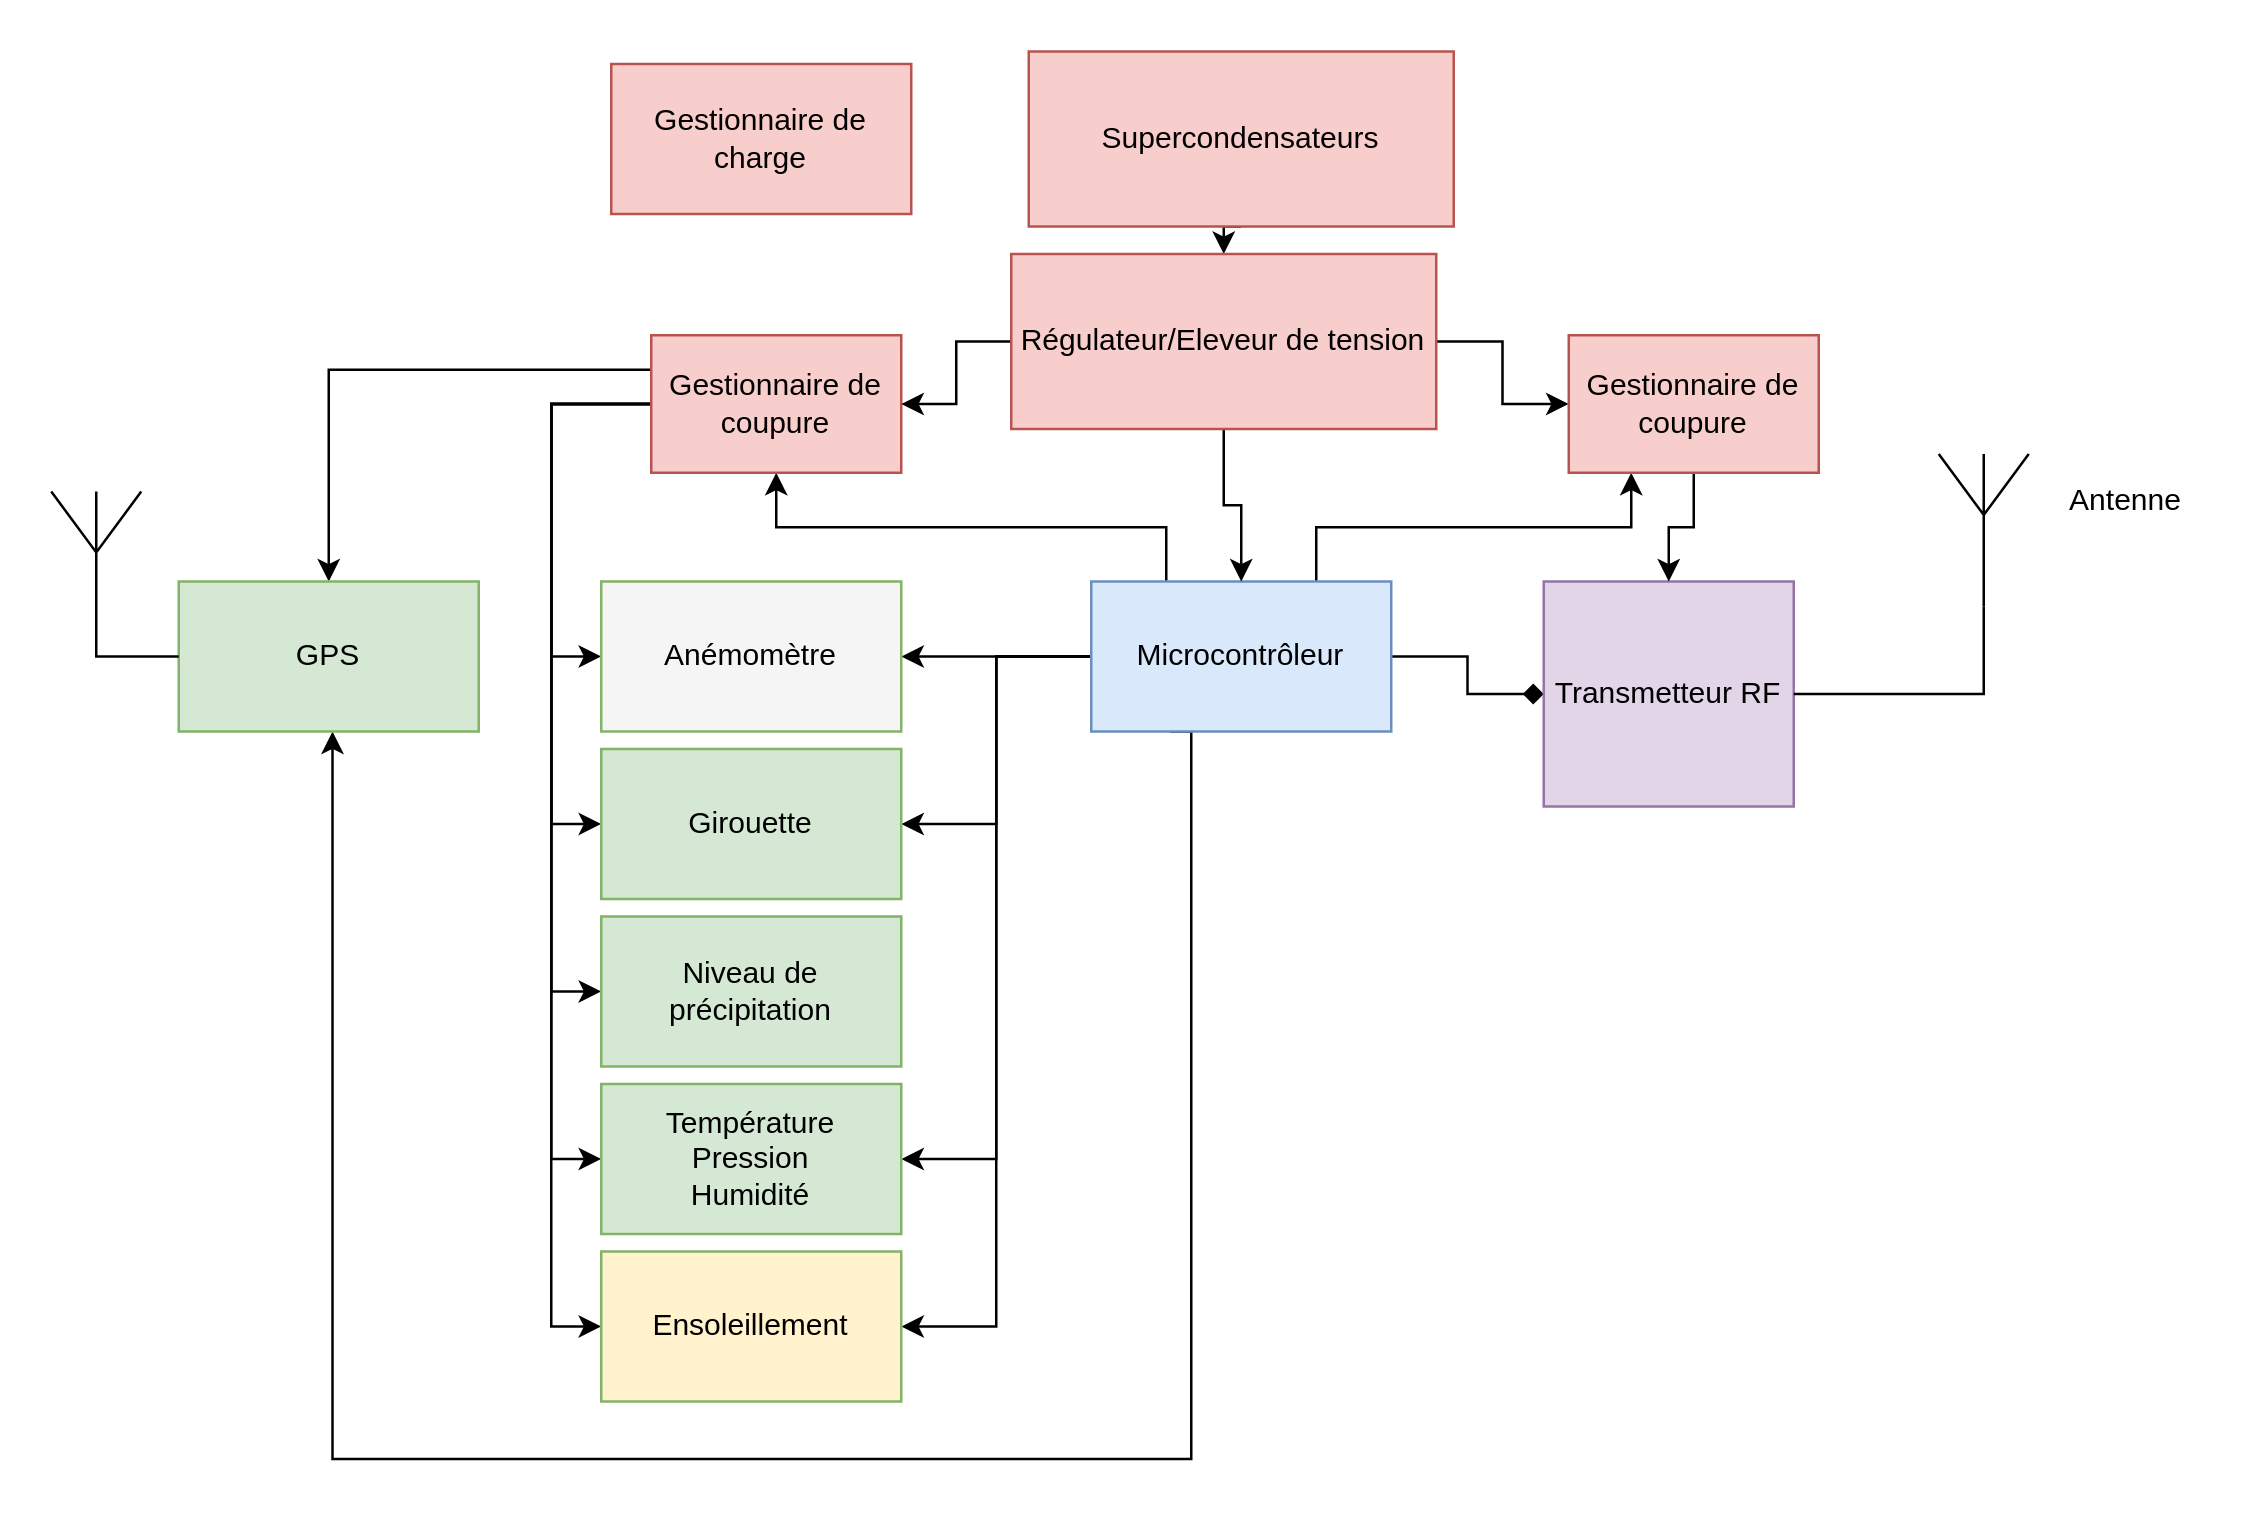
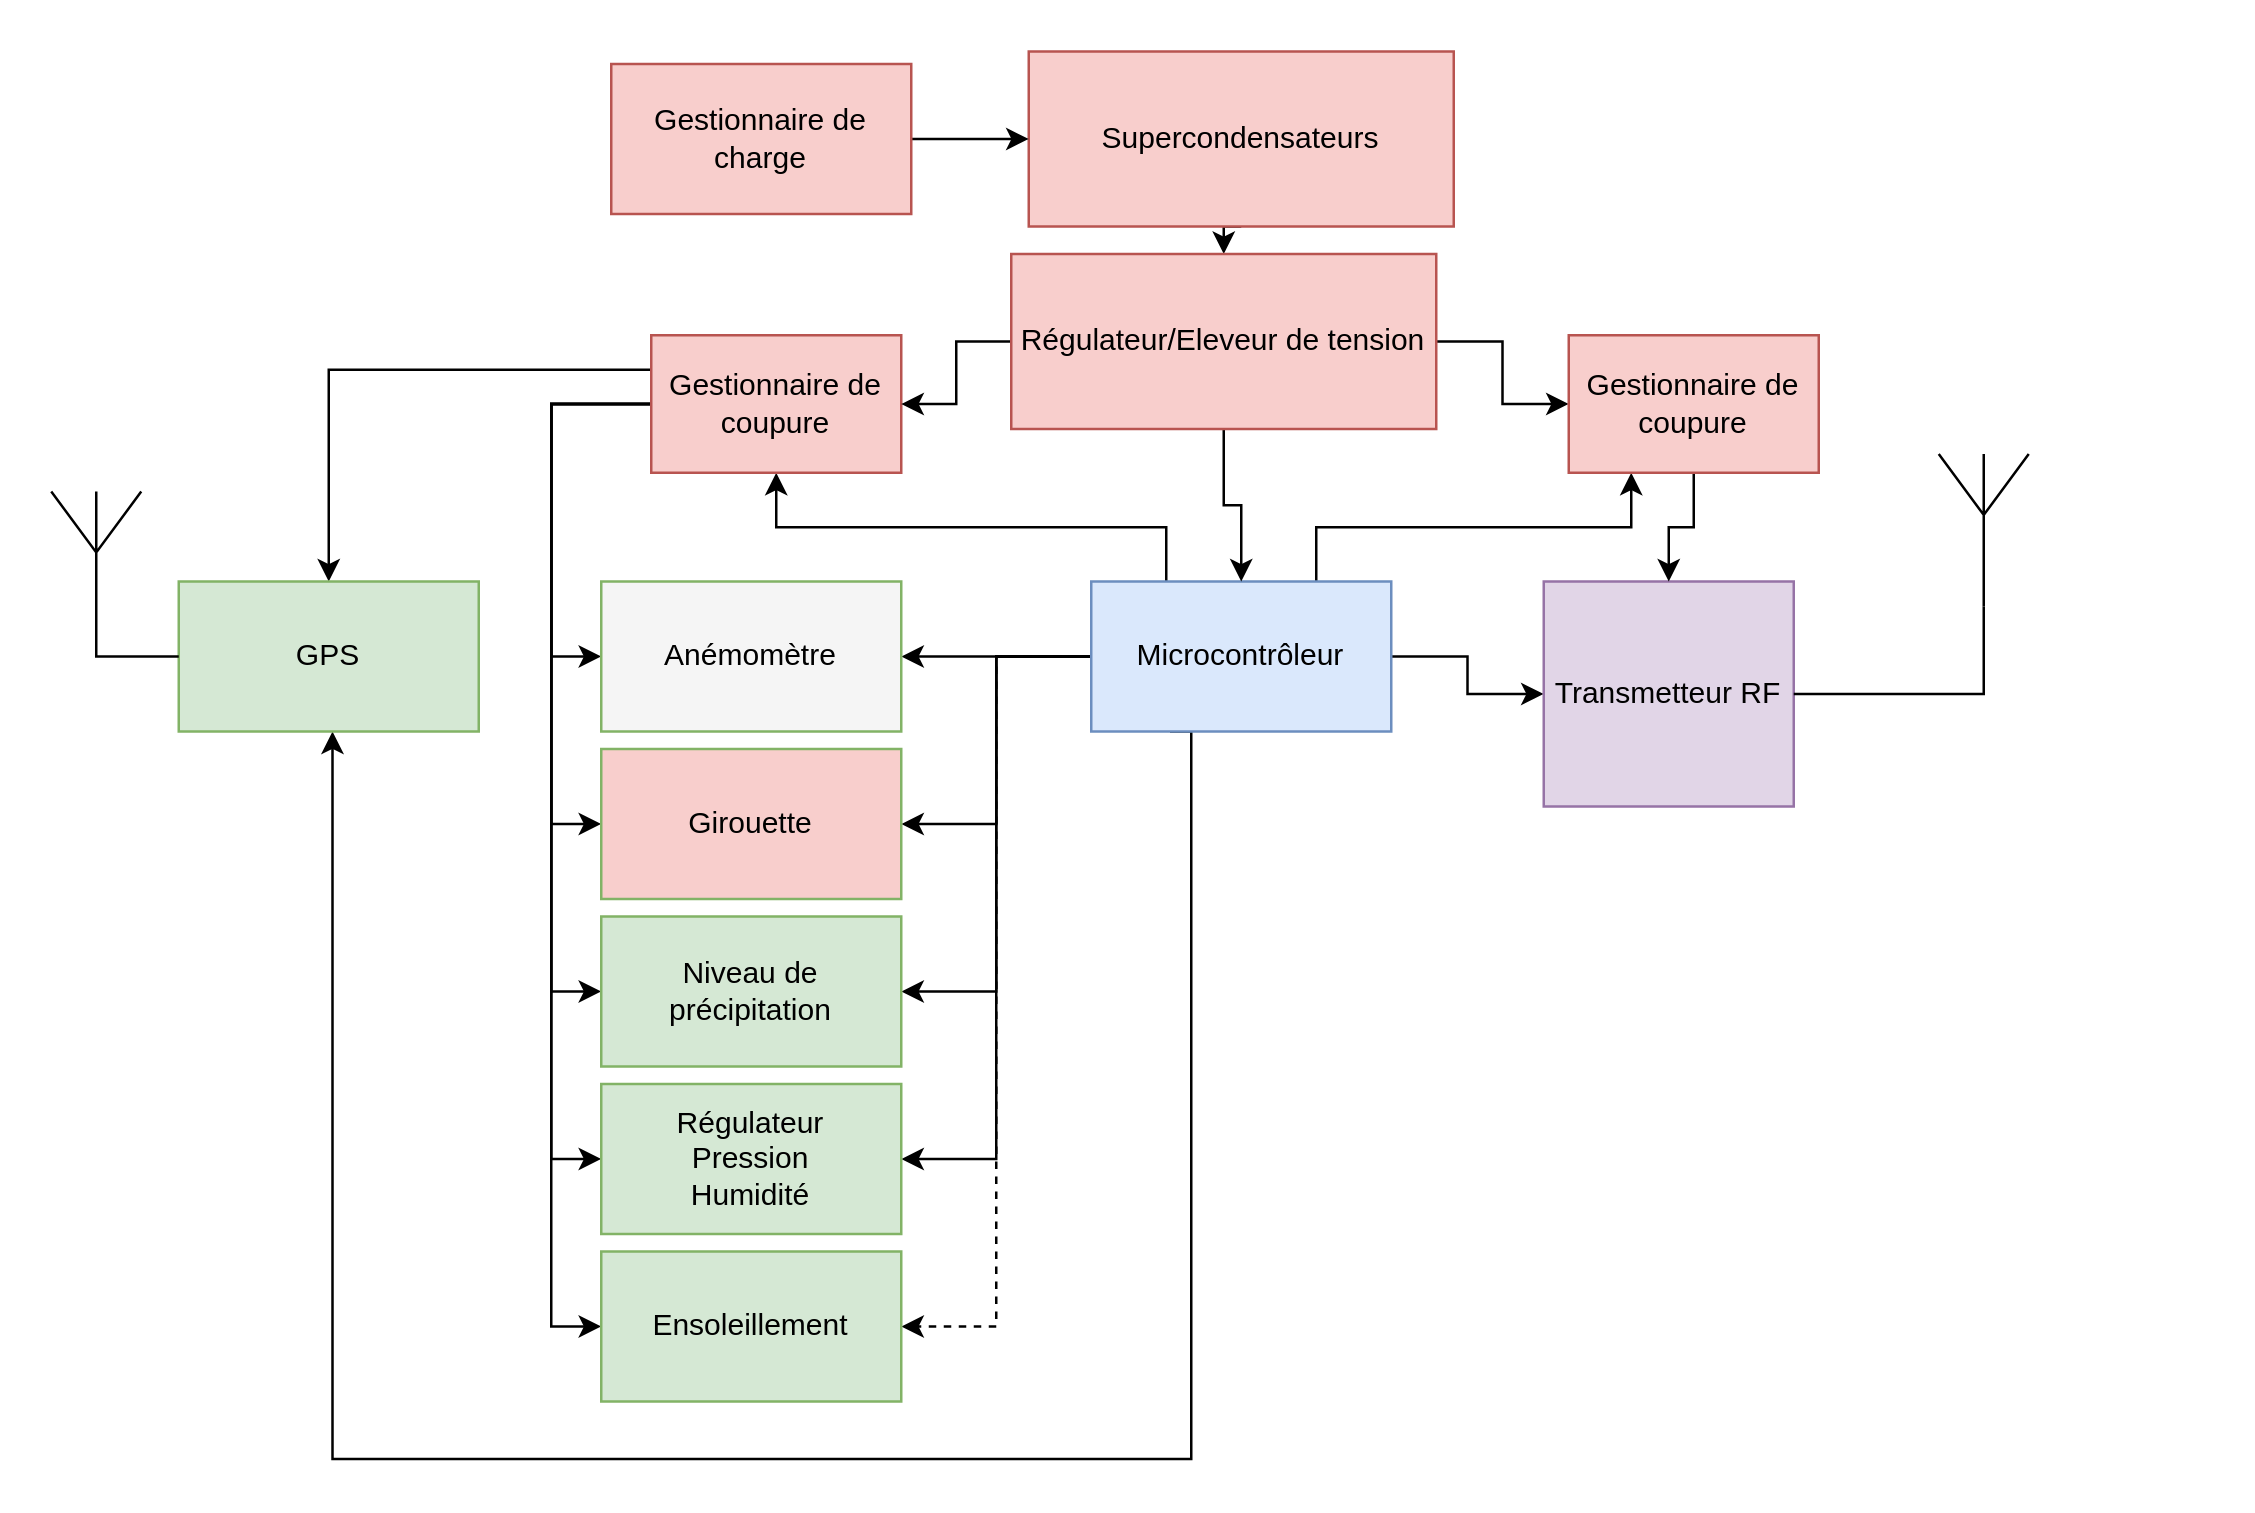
edge "Gestionnaire de charge" -> "Supercondensateurs": added
node "Antenne": removed
edge "Microcontrôleur" -> "Transmetteur RF": arrowhead diamond -> classic
node "Girouette": fillcolor #d5e8d4 -> #f8cecc
edge "Microcontrôleur" -> "Niveau de précipitation": added
node "Température Pression Humidité": label "Température Pression Humidité" -> "Régulateur Pression Humidité"
edge "Microcontrôleur" -> "Ensoleillement": style solid -> dashed
node "Ensoleillement": fillcolor #fff2cc -> #d5e8d4
